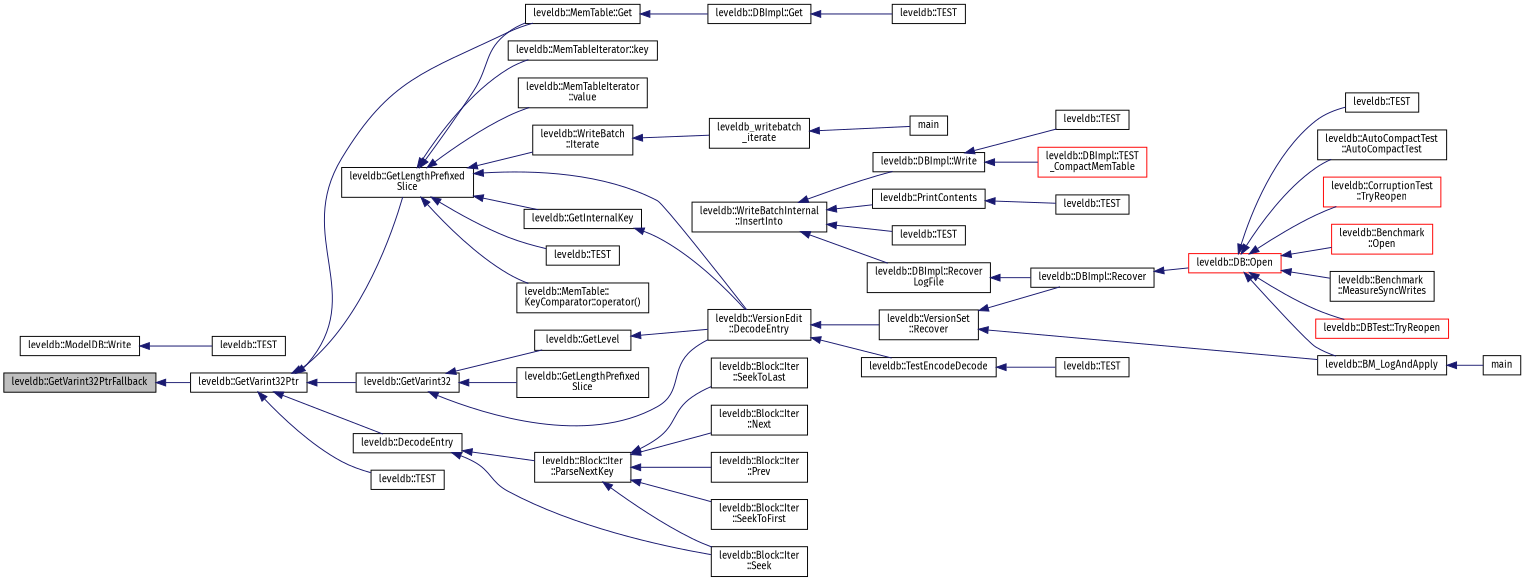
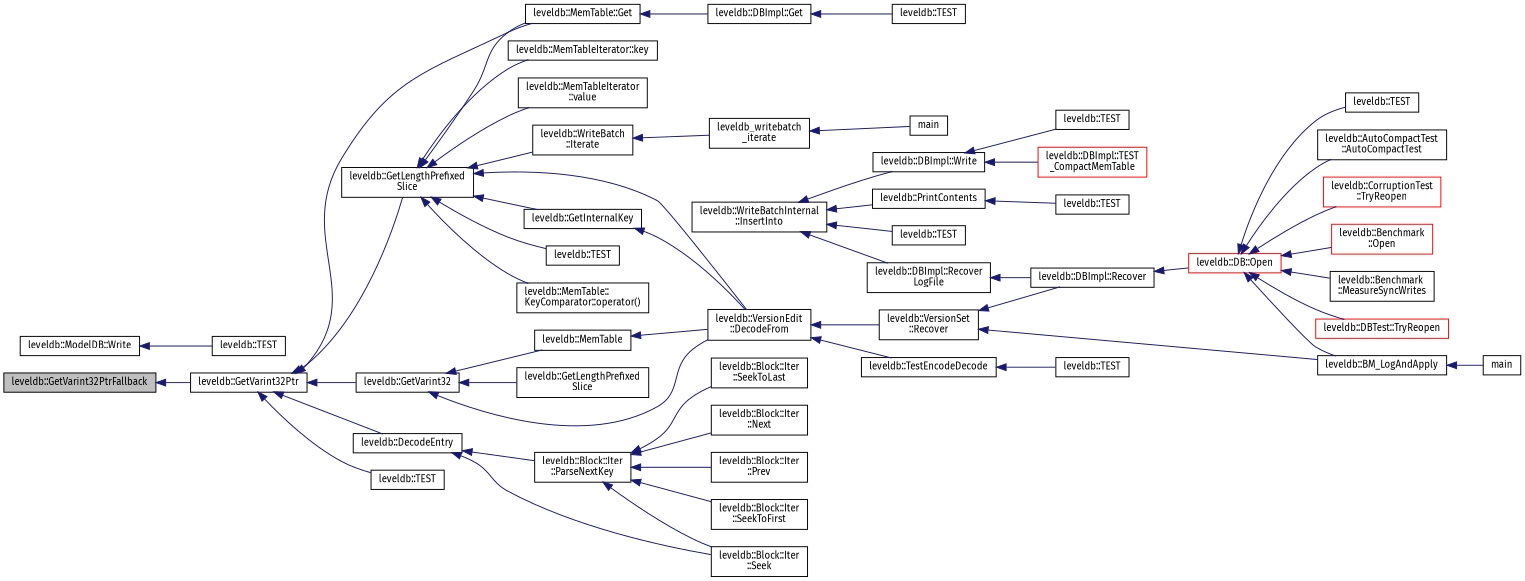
node "leveldb::VersionEdit ::DecodeEntry": label "leveldb::VersionEdit ::DecodeEntry" -> "leveldb::VersionEdit ::DecodeFrom"
node "leveldb::GetLevel": label "leveldb::GetLevel" -> "leveldb::MemTable"
